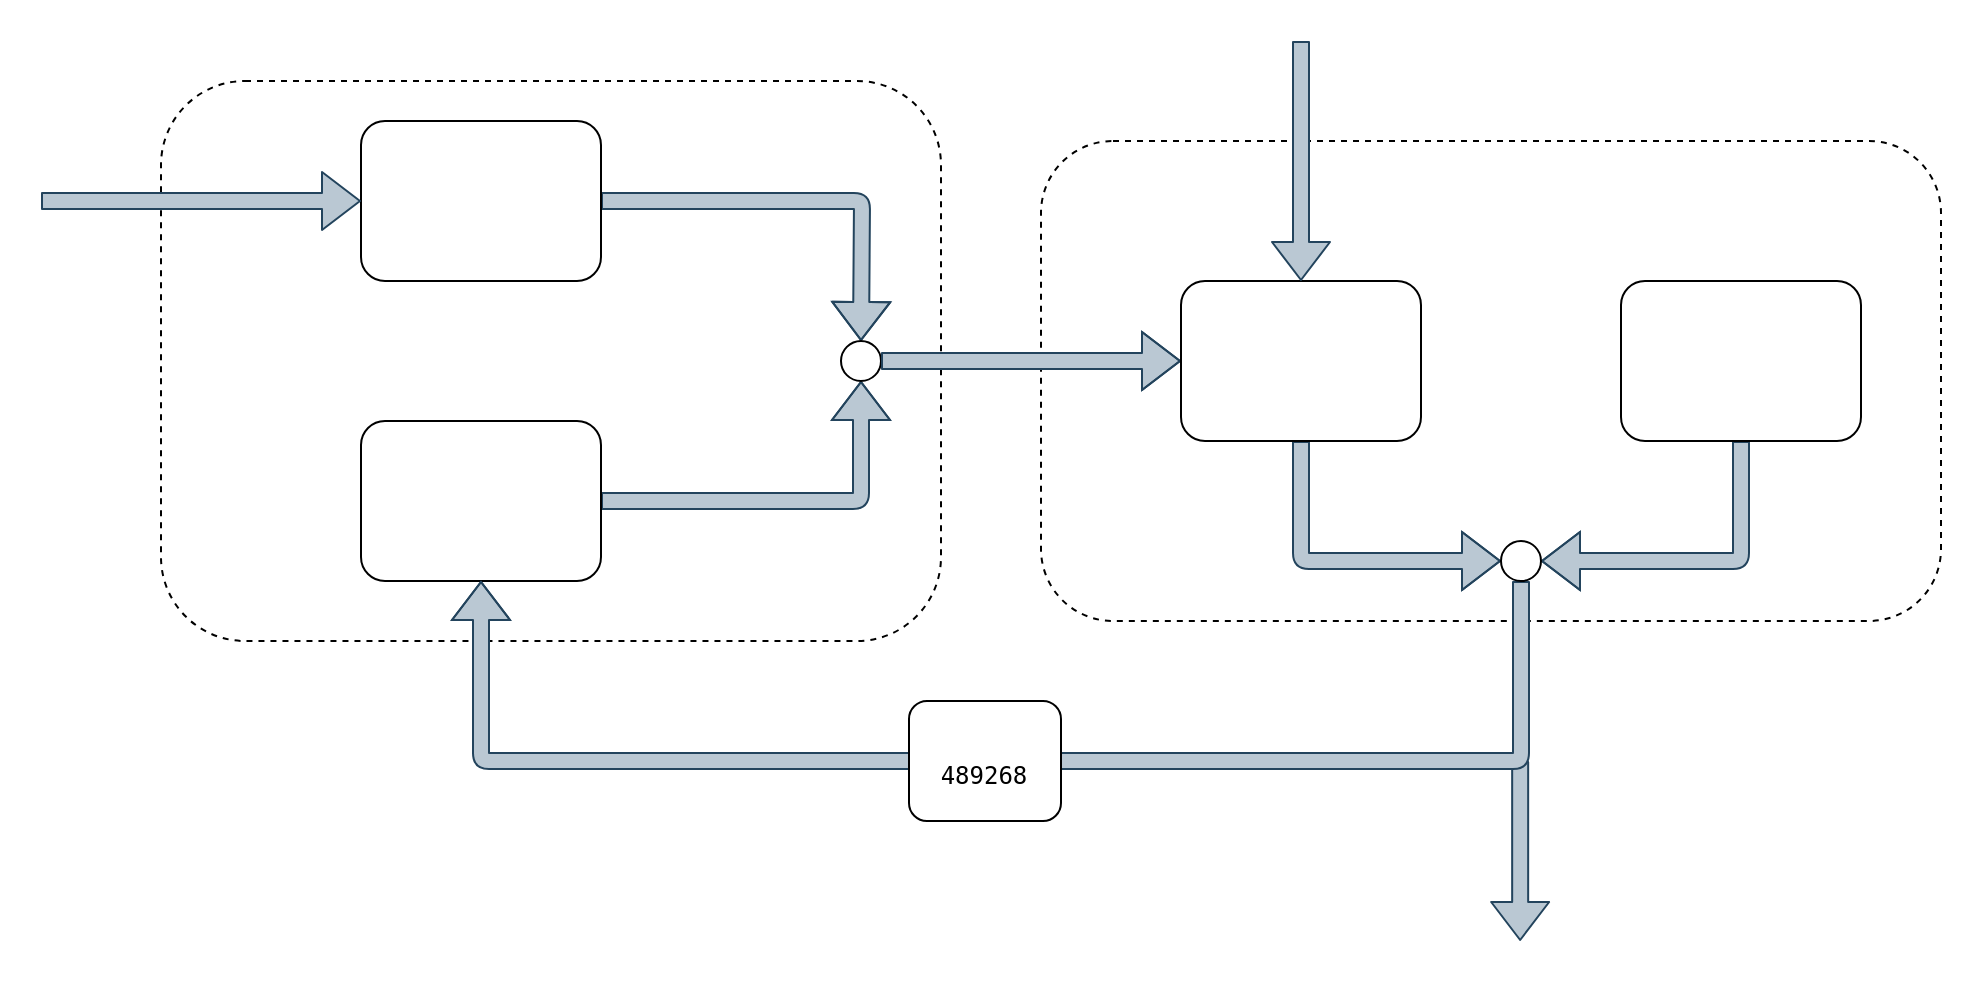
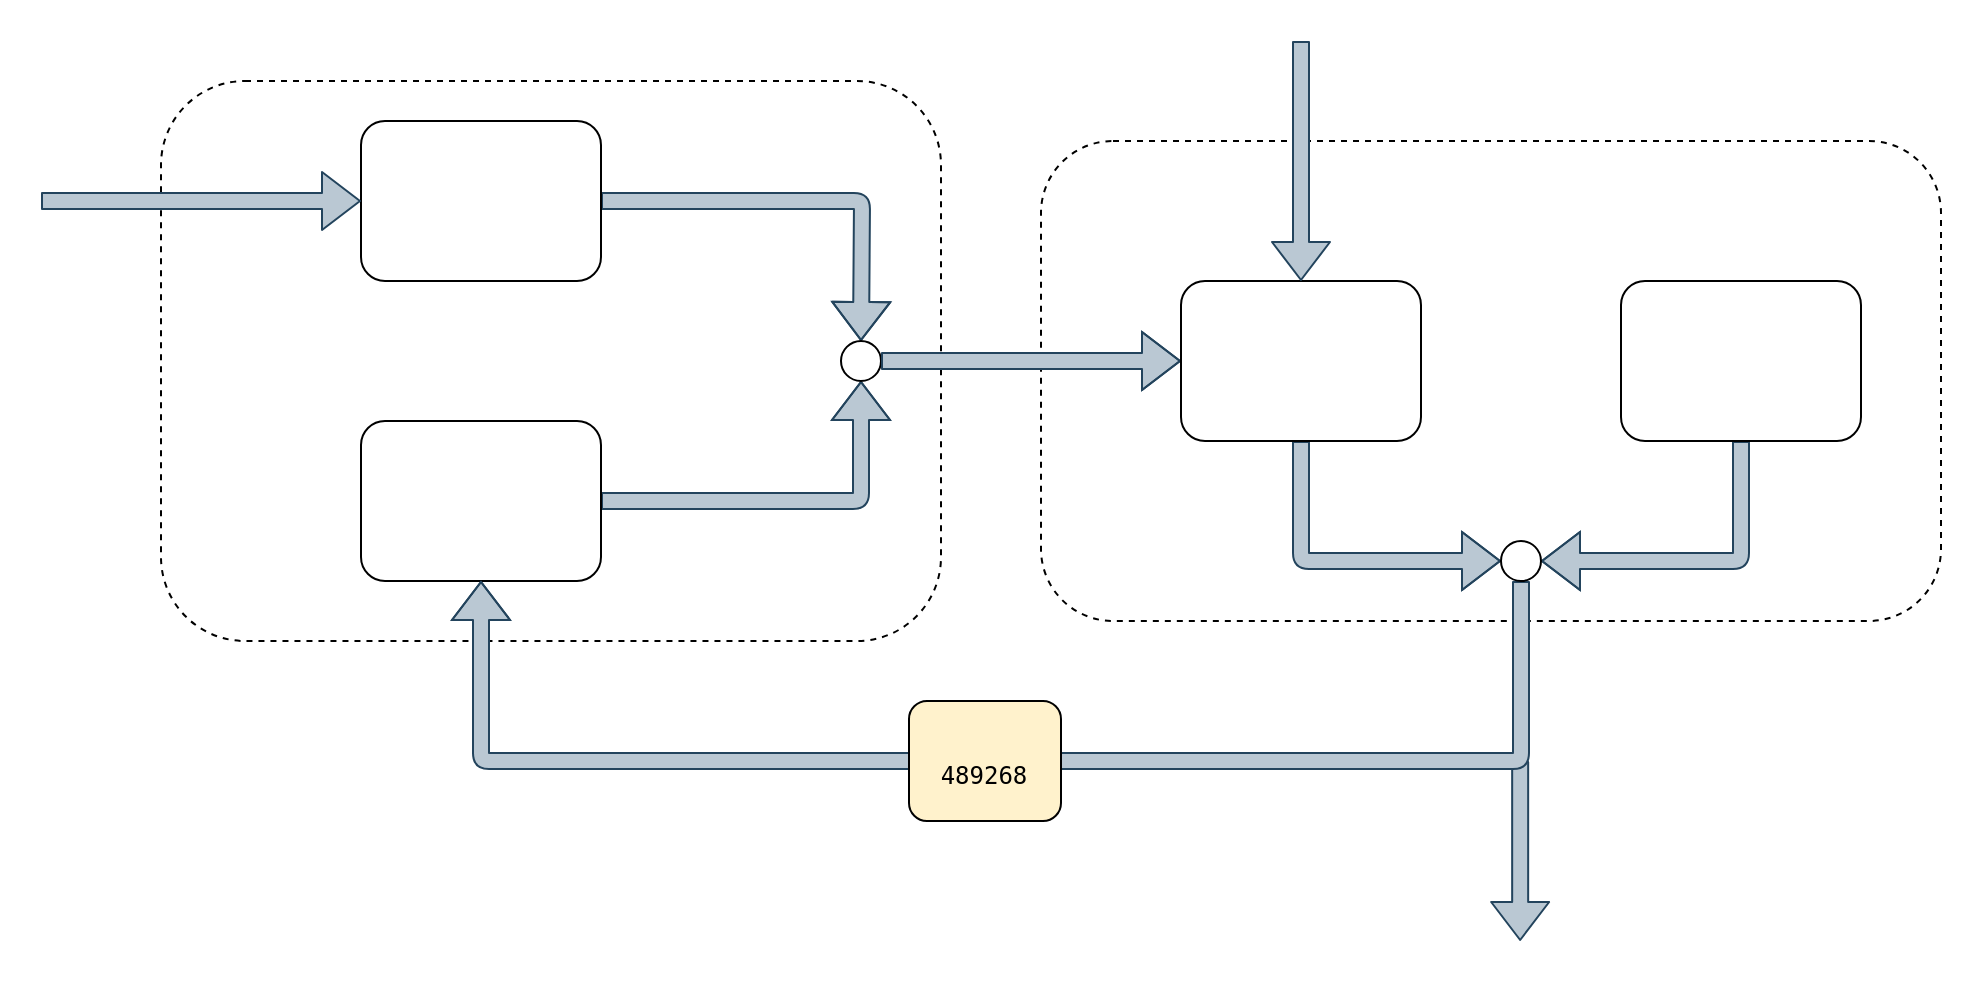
node "489268": fillcolor #ffffff -> #fff2cc
